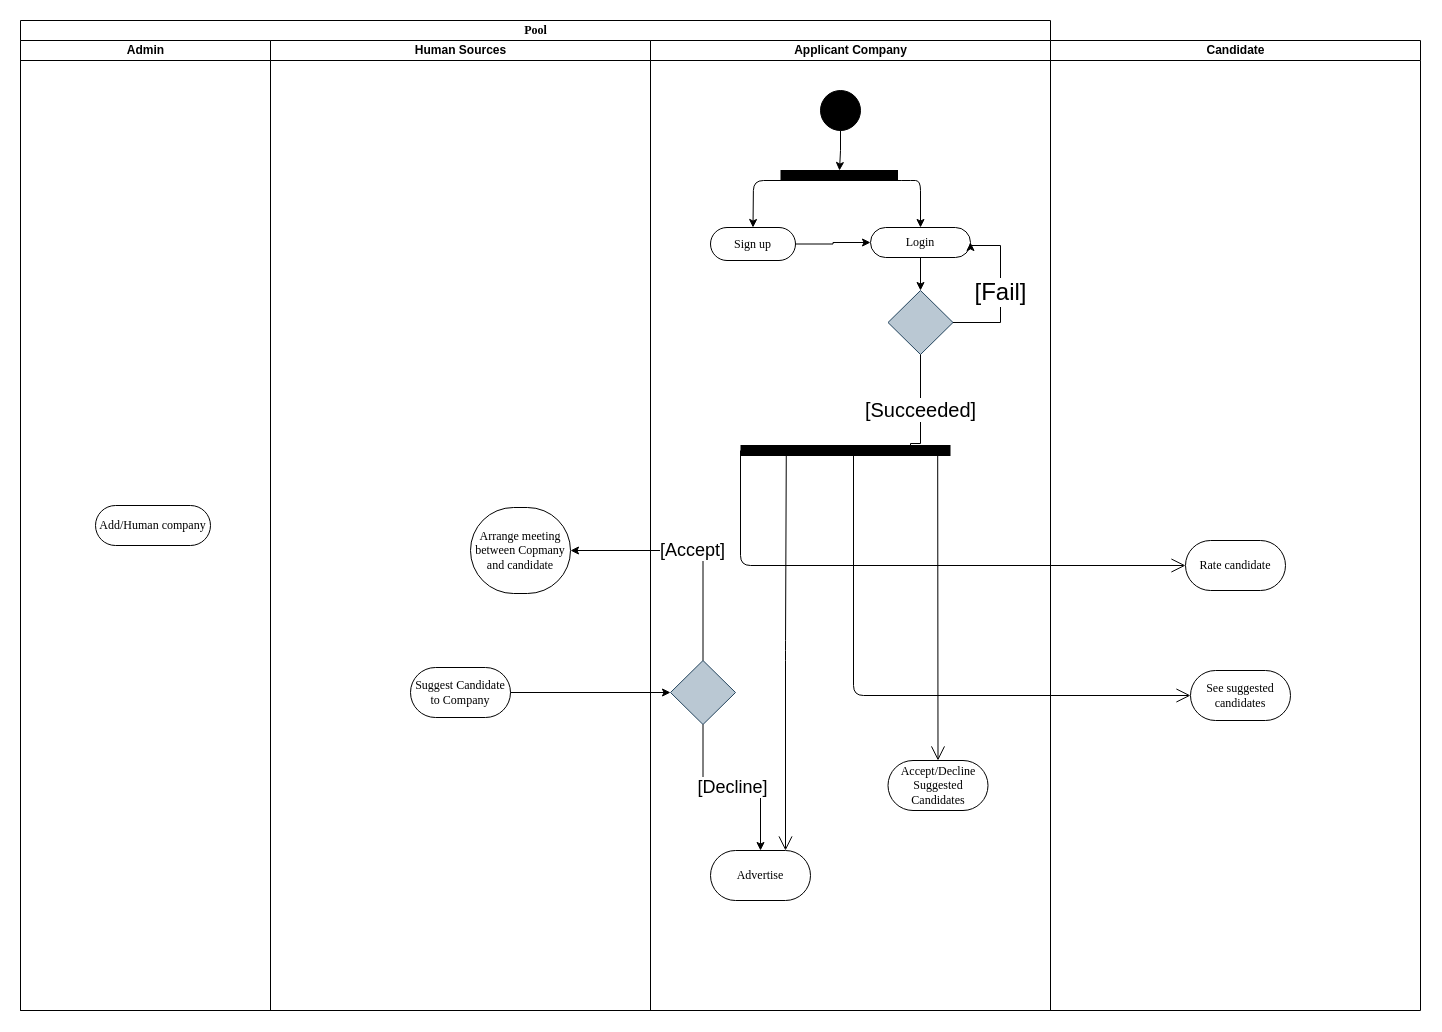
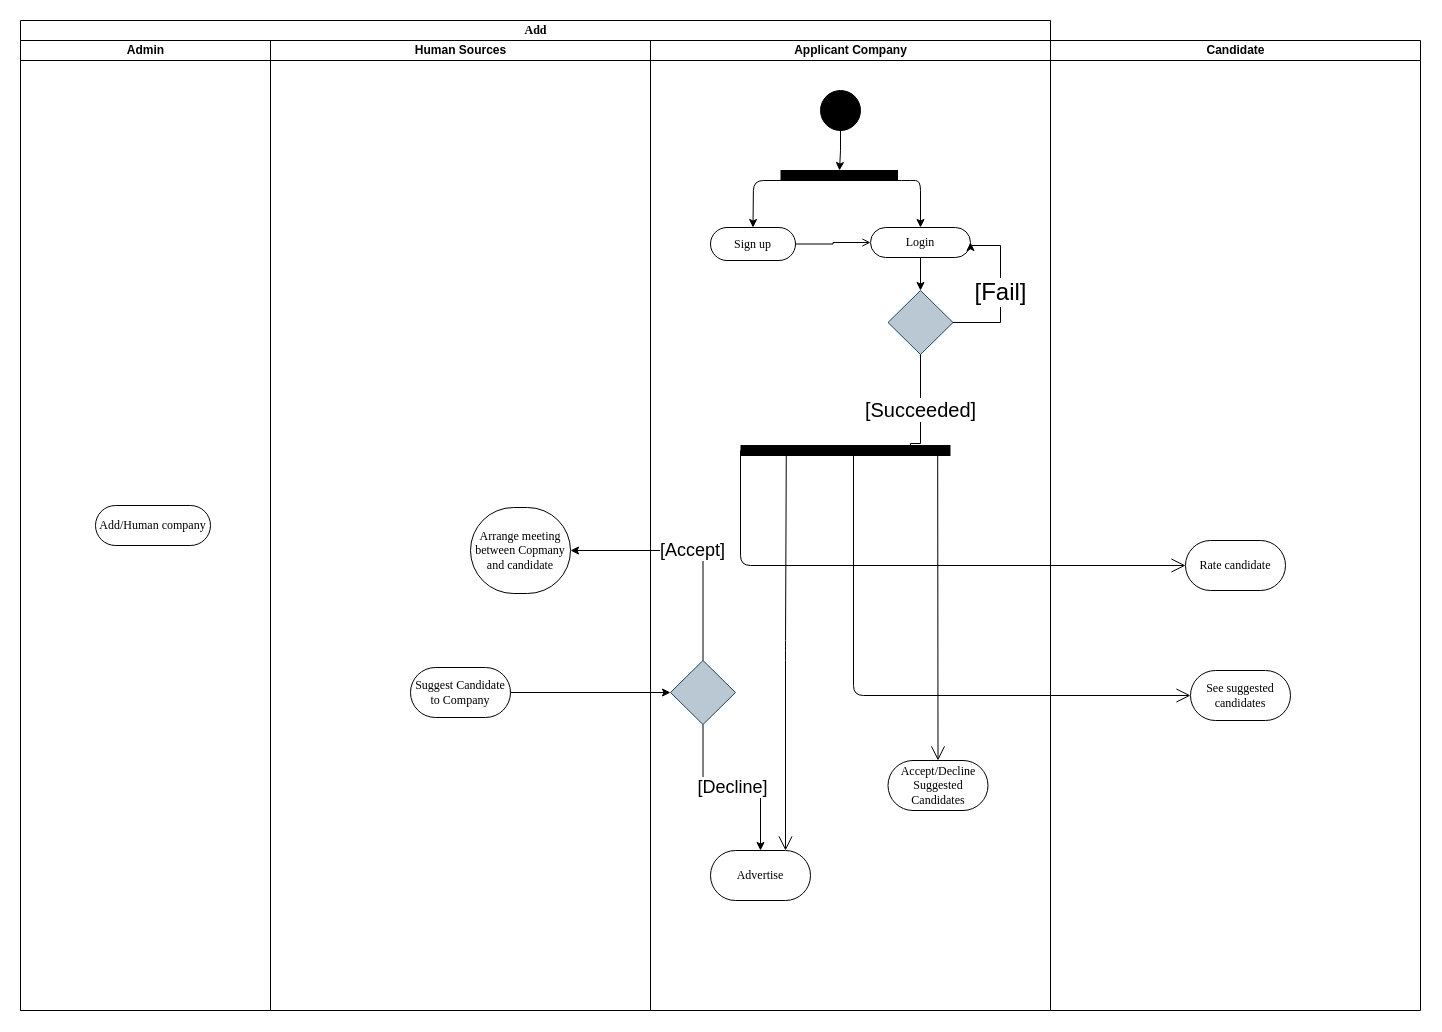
node "Pool": label "Pool" -> "Add"
edge "Sign up" -> "Login": arrowhead classic -> open
